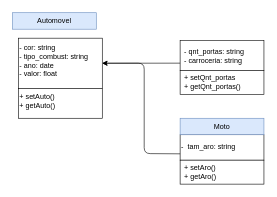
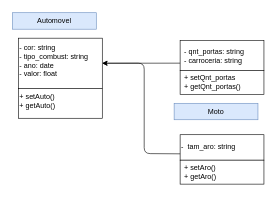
node "Moto": moved (222, 127) -> (216, 112)
